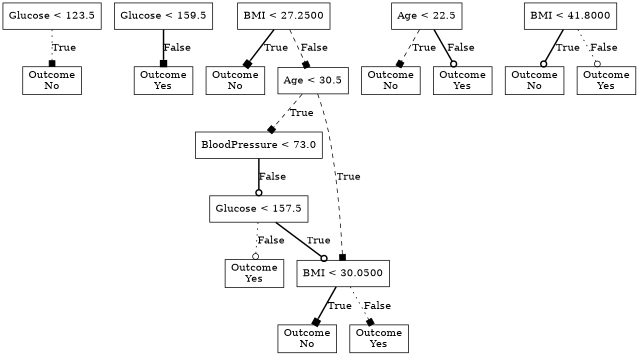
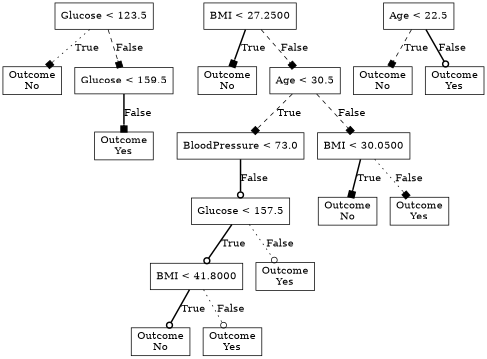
edge "Glucose < 123.5" -> "Glucose < 159.5": added, label "False"
edge "Age < 30.5" -> "BMI < 30.0500": label "True" -> "False"
edge "Glucose < 157.5" -> "BMI < 30.0500": now "Glucose < 157.5" -> "BMI < 41.8000"
